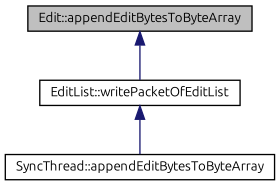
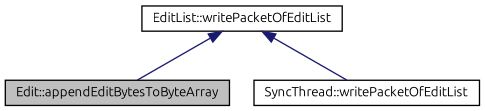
edge "EditList::writePacketOfEditList" -> "Edit::appendEditBytesToByteArray": reversed
node "SyncThread::appendEditBytesToByteArray": label "SyncThread::appendEditBytesToByteArray" -> "SyncThread::writePacketOfEditList"
